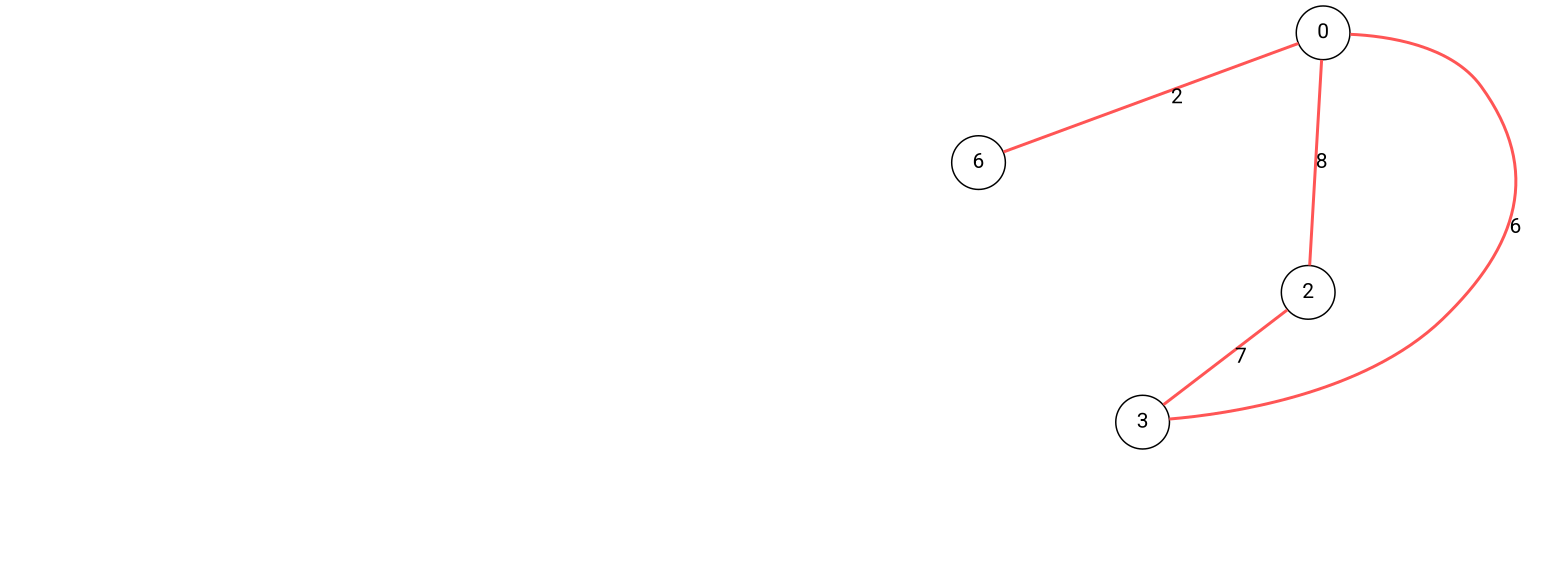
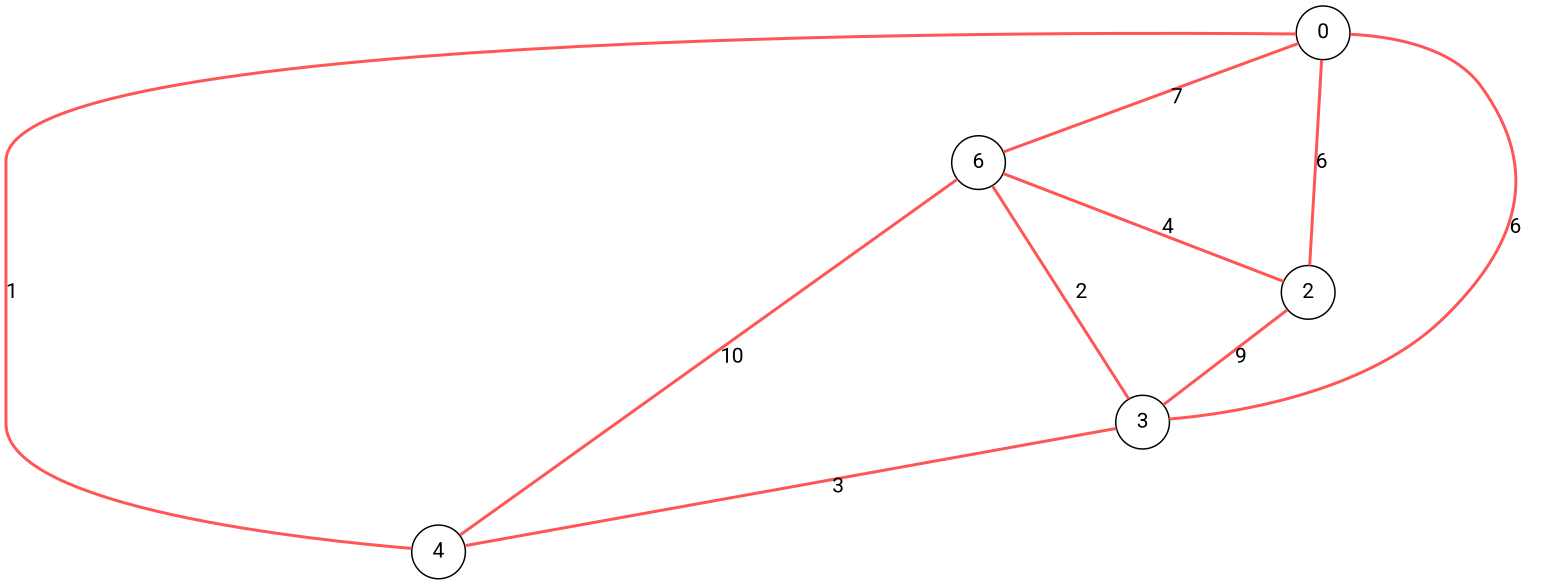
edge "0" -- "6": label "2" -> "7"
edge "0" -- "2": label "8" -> "6"
edge "6" -- "2": added, label "4"
edge "6" -- "3": added, label "2"
edge "2" -- "3": label "7" -> "9"
node "4": added
